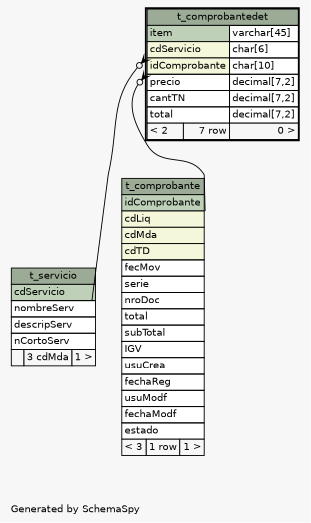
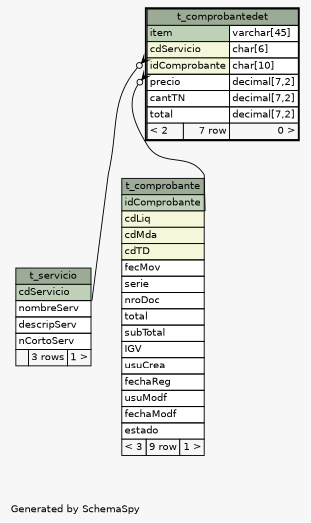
node "t_servicio": text "3 cdMda" -> "3 rows"
node "t_comprobante": text "1 row" -> "9 row"
